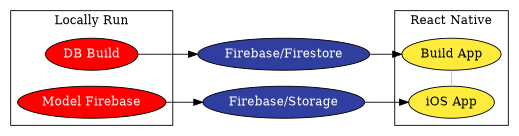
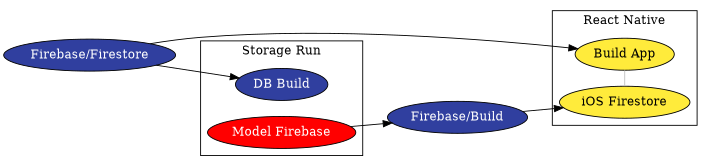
cluster "Locally Run": label "Locally Run" -> "Storage Run"
node "DB Build": fillcolor red -> #303f9f
edge "DB Build" -> "Firebase/Firestore": reversed
node "Firebase/Storage": label "Firebase/Storage" -> "Firebase/Build"
node "iOS App": label "iOS App" -> "iOS Firestore"
